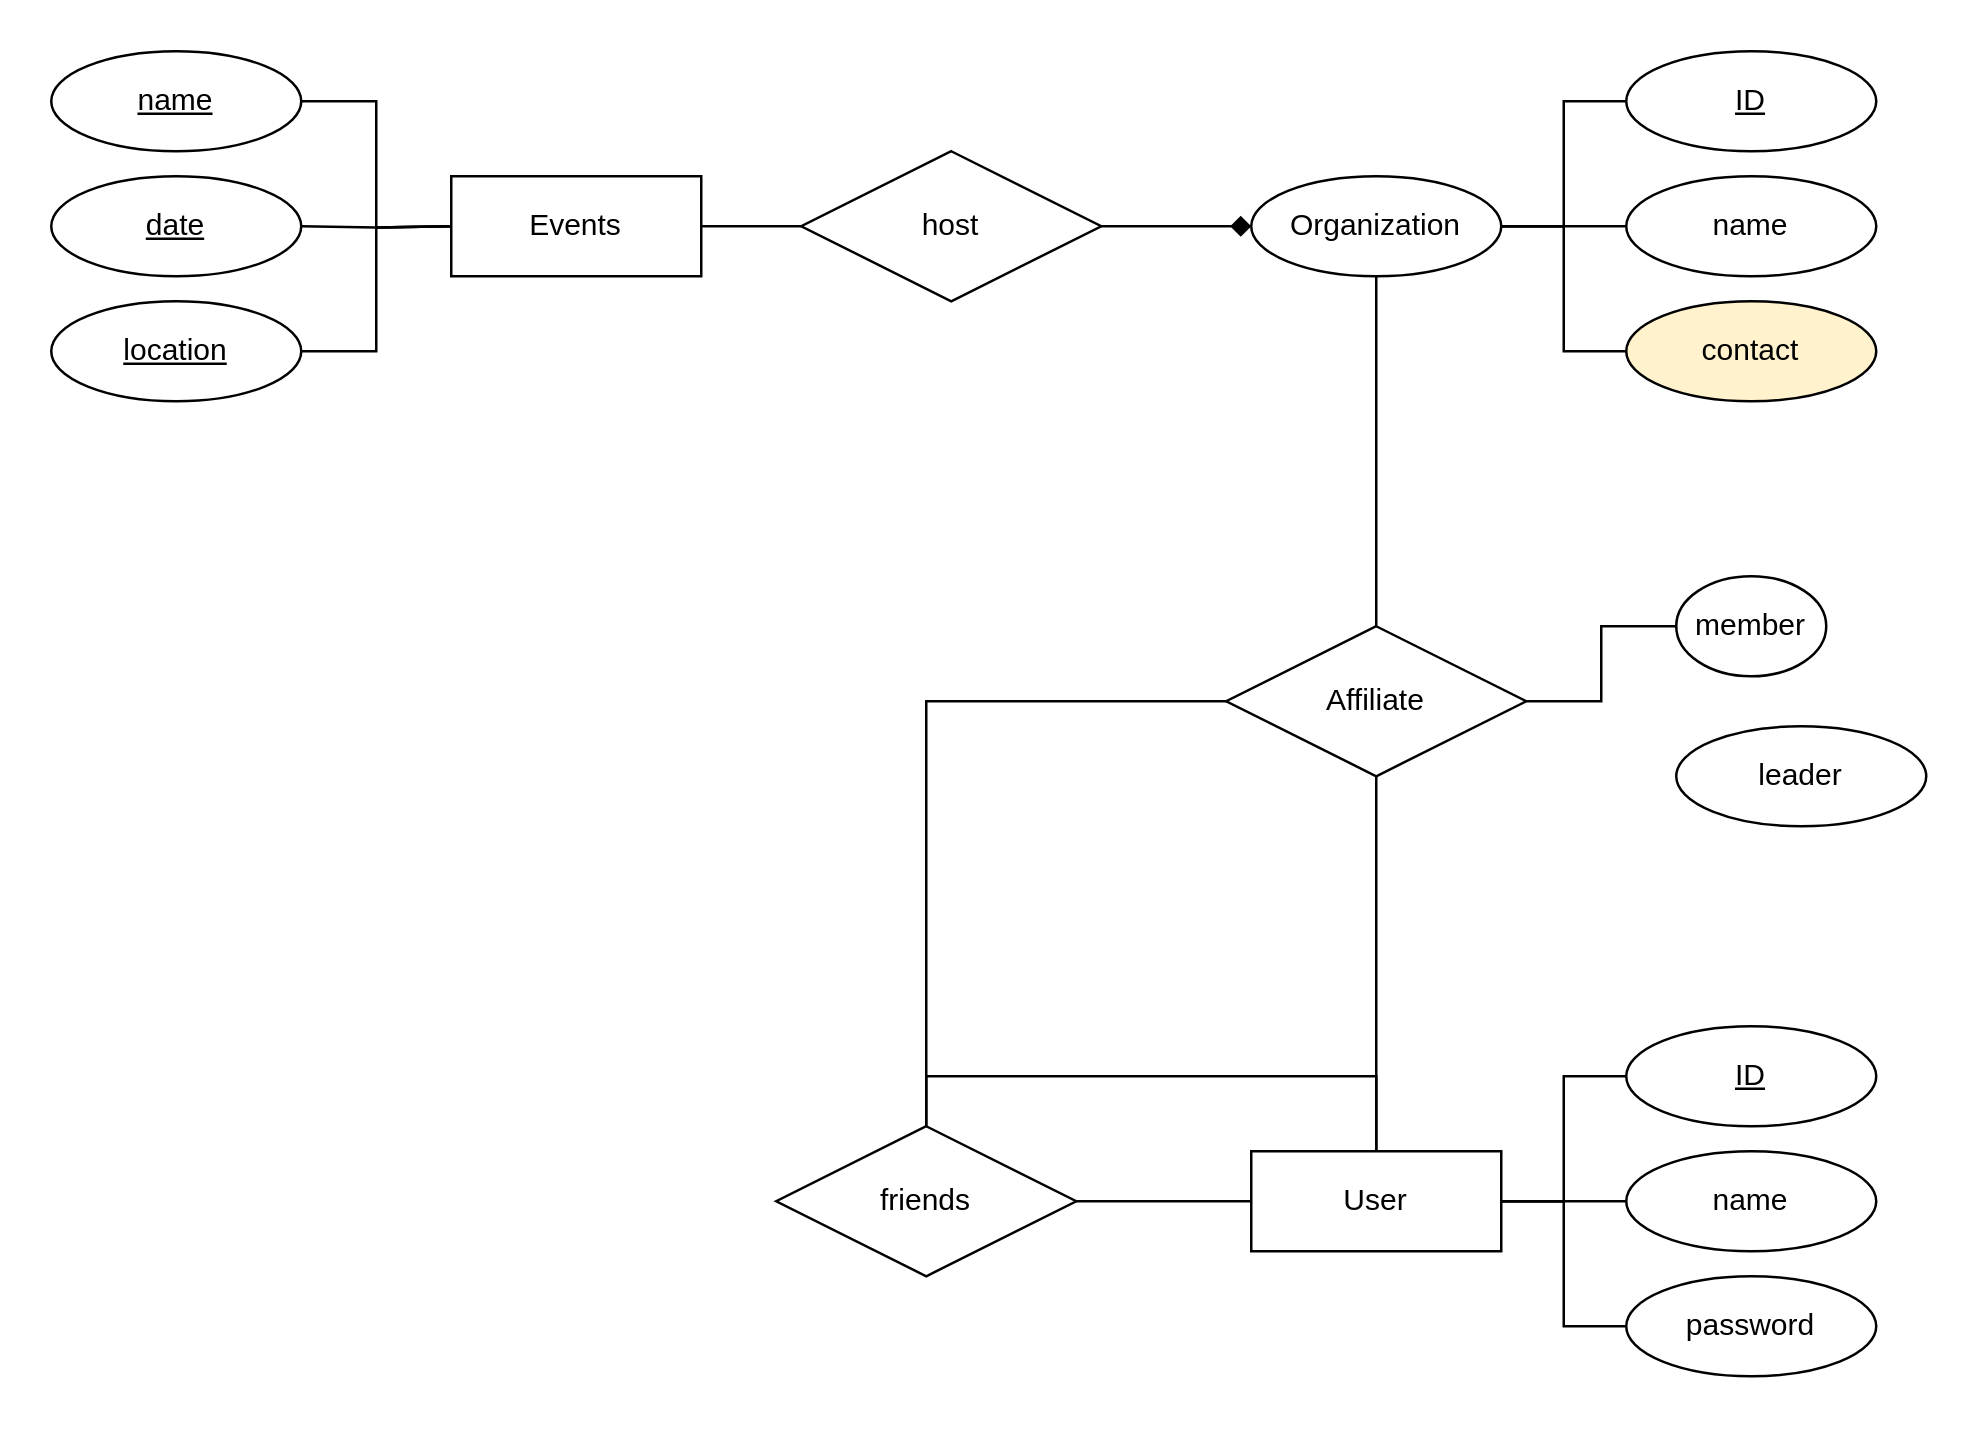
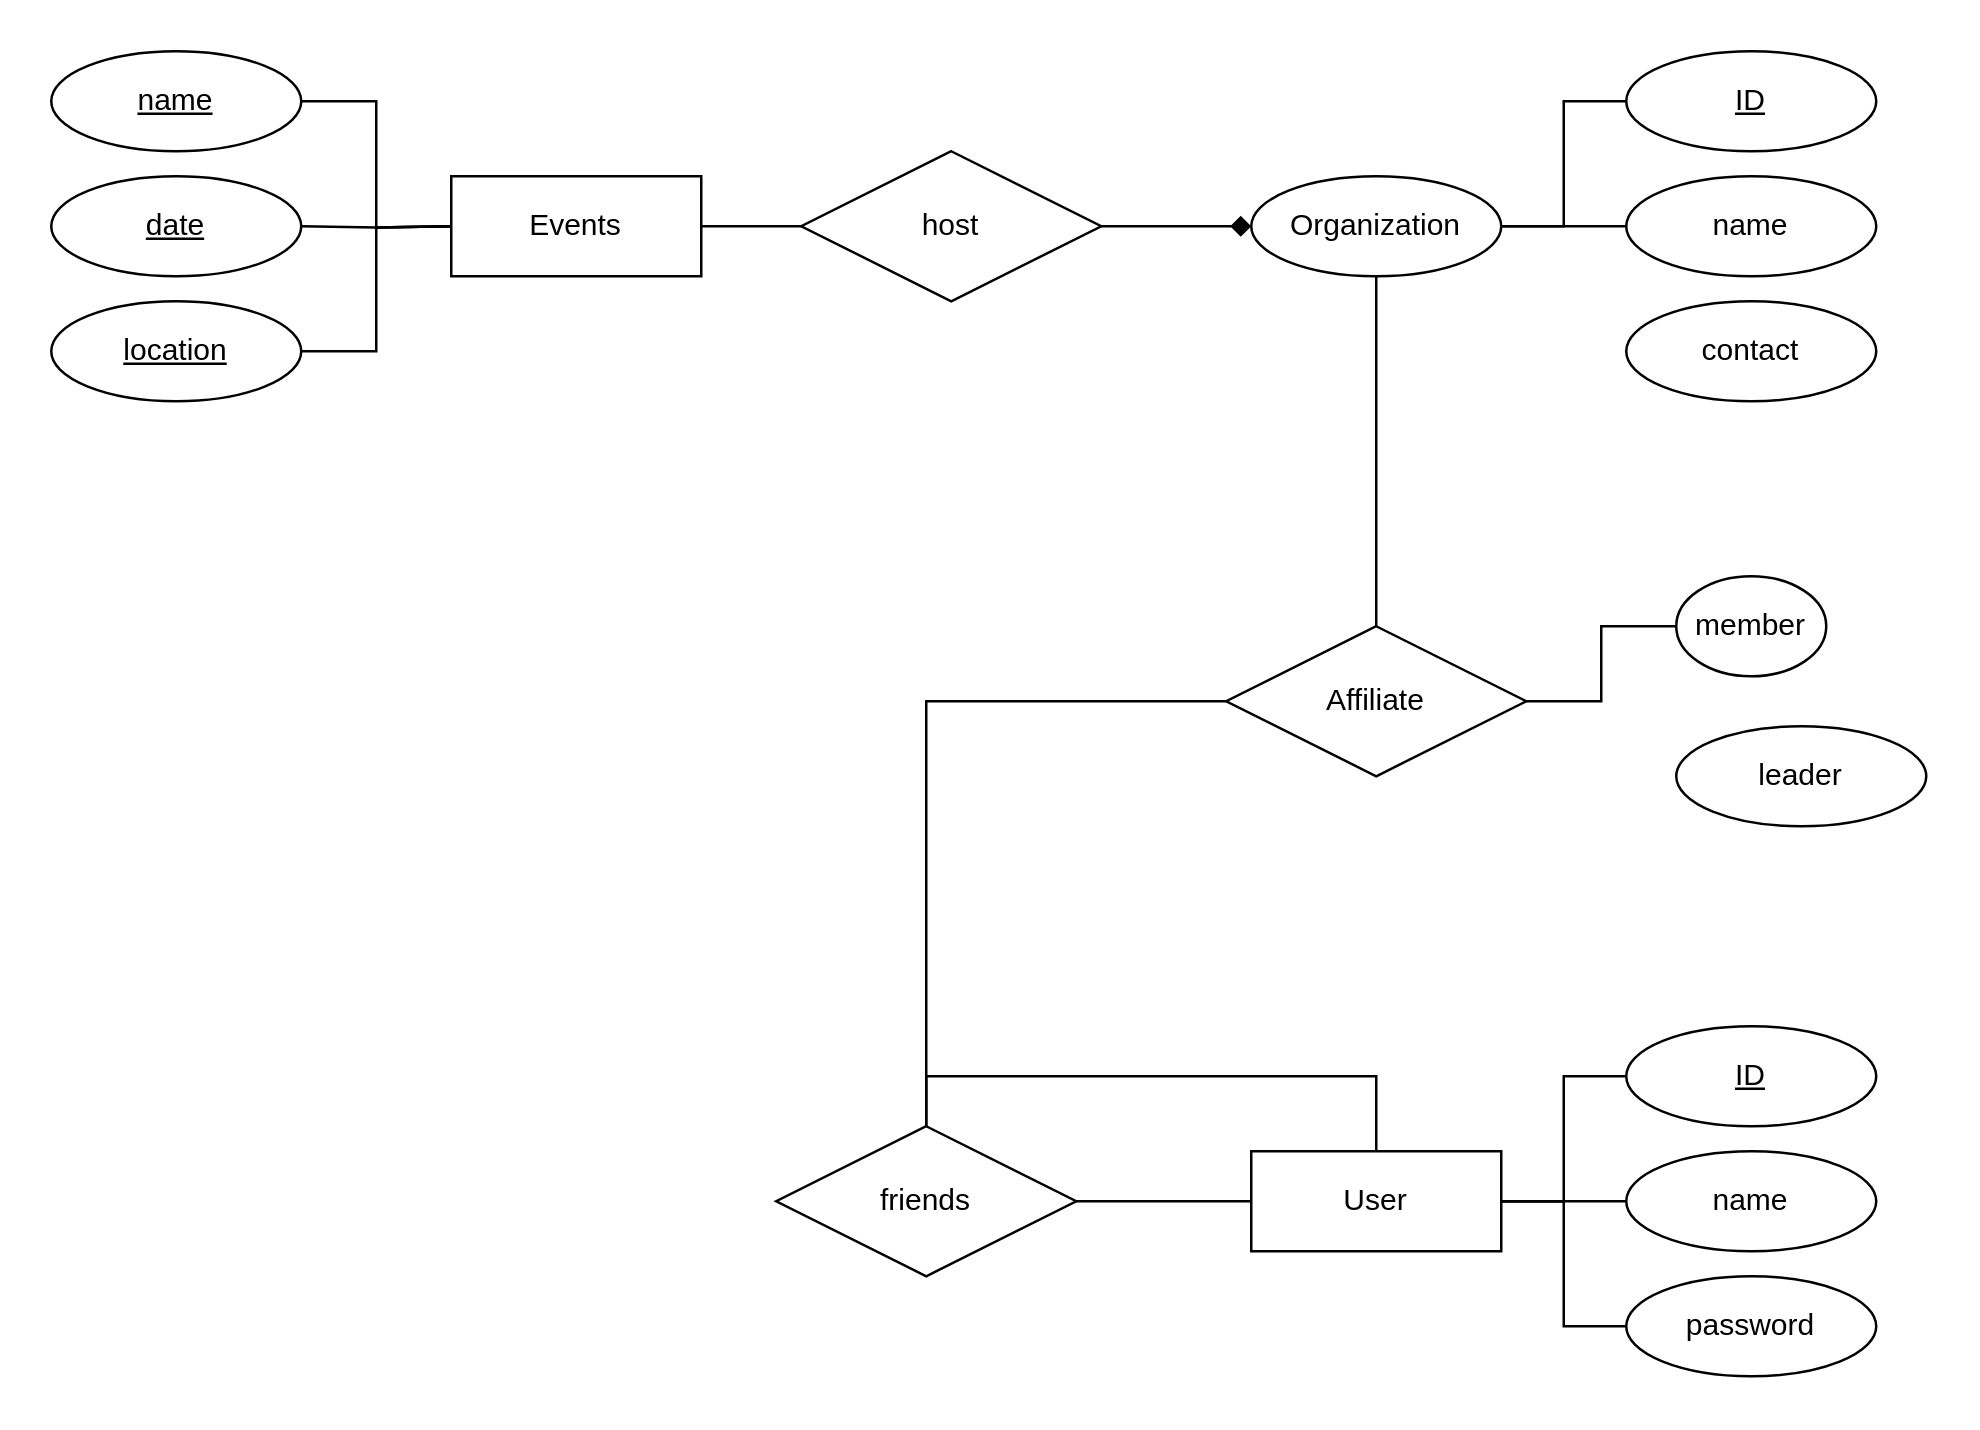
edge "Organization" -- "contact": removed
node "contact": fillcolor #fff2cc -> #ffffff
edge "Affiliate" -- "User": removed
